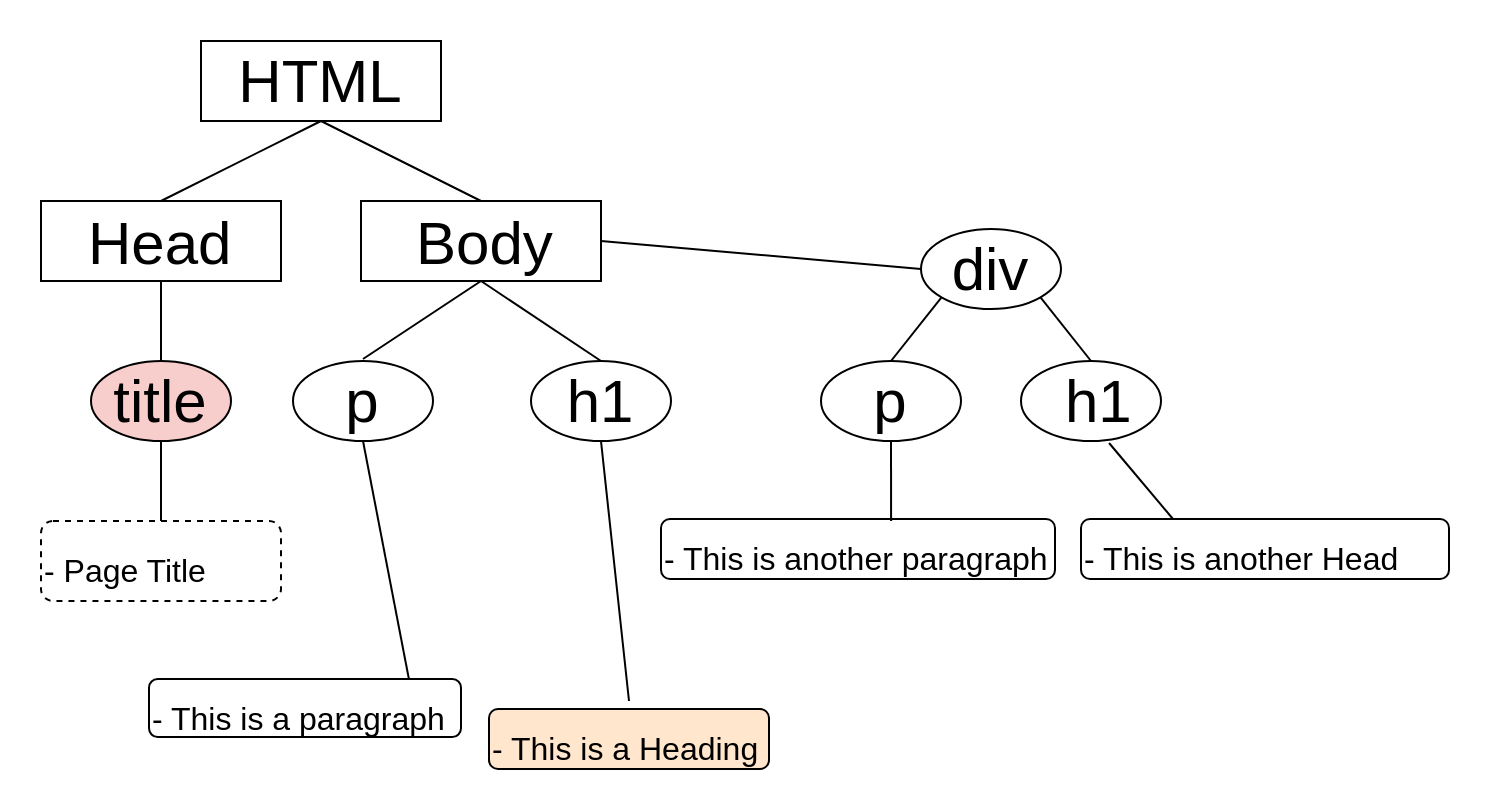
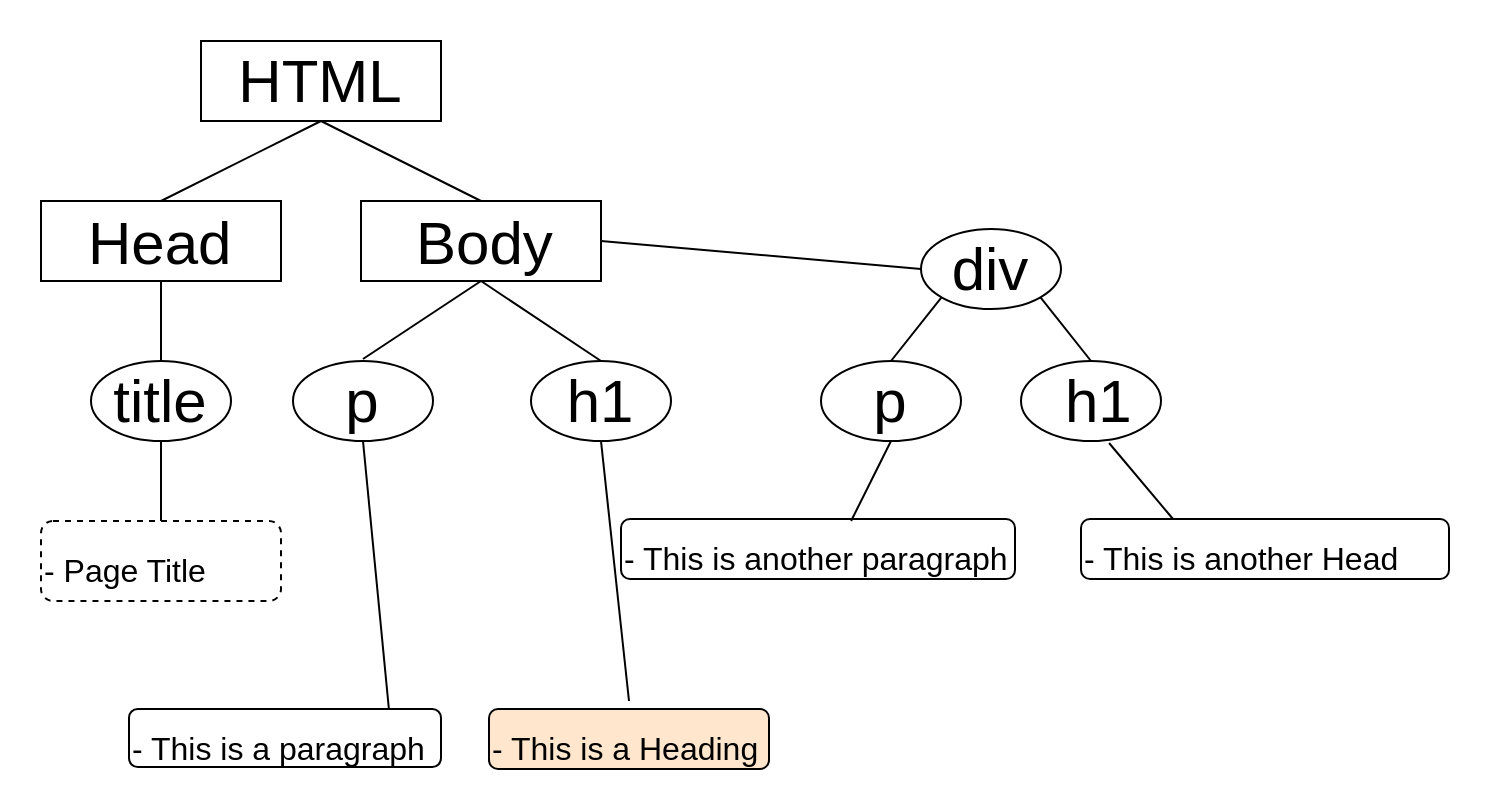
node "title": fillcolor #f8cecc -> #ffffff
node "- This is another paragraph": moved (858, 549) -> (818, 549)
node "- This is a paragraph": moved (305, 708) -> (285, 738)
